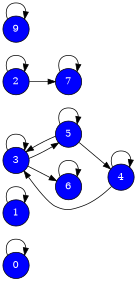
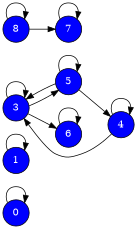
node "9": removed
node "2": label "2" -> "8"
